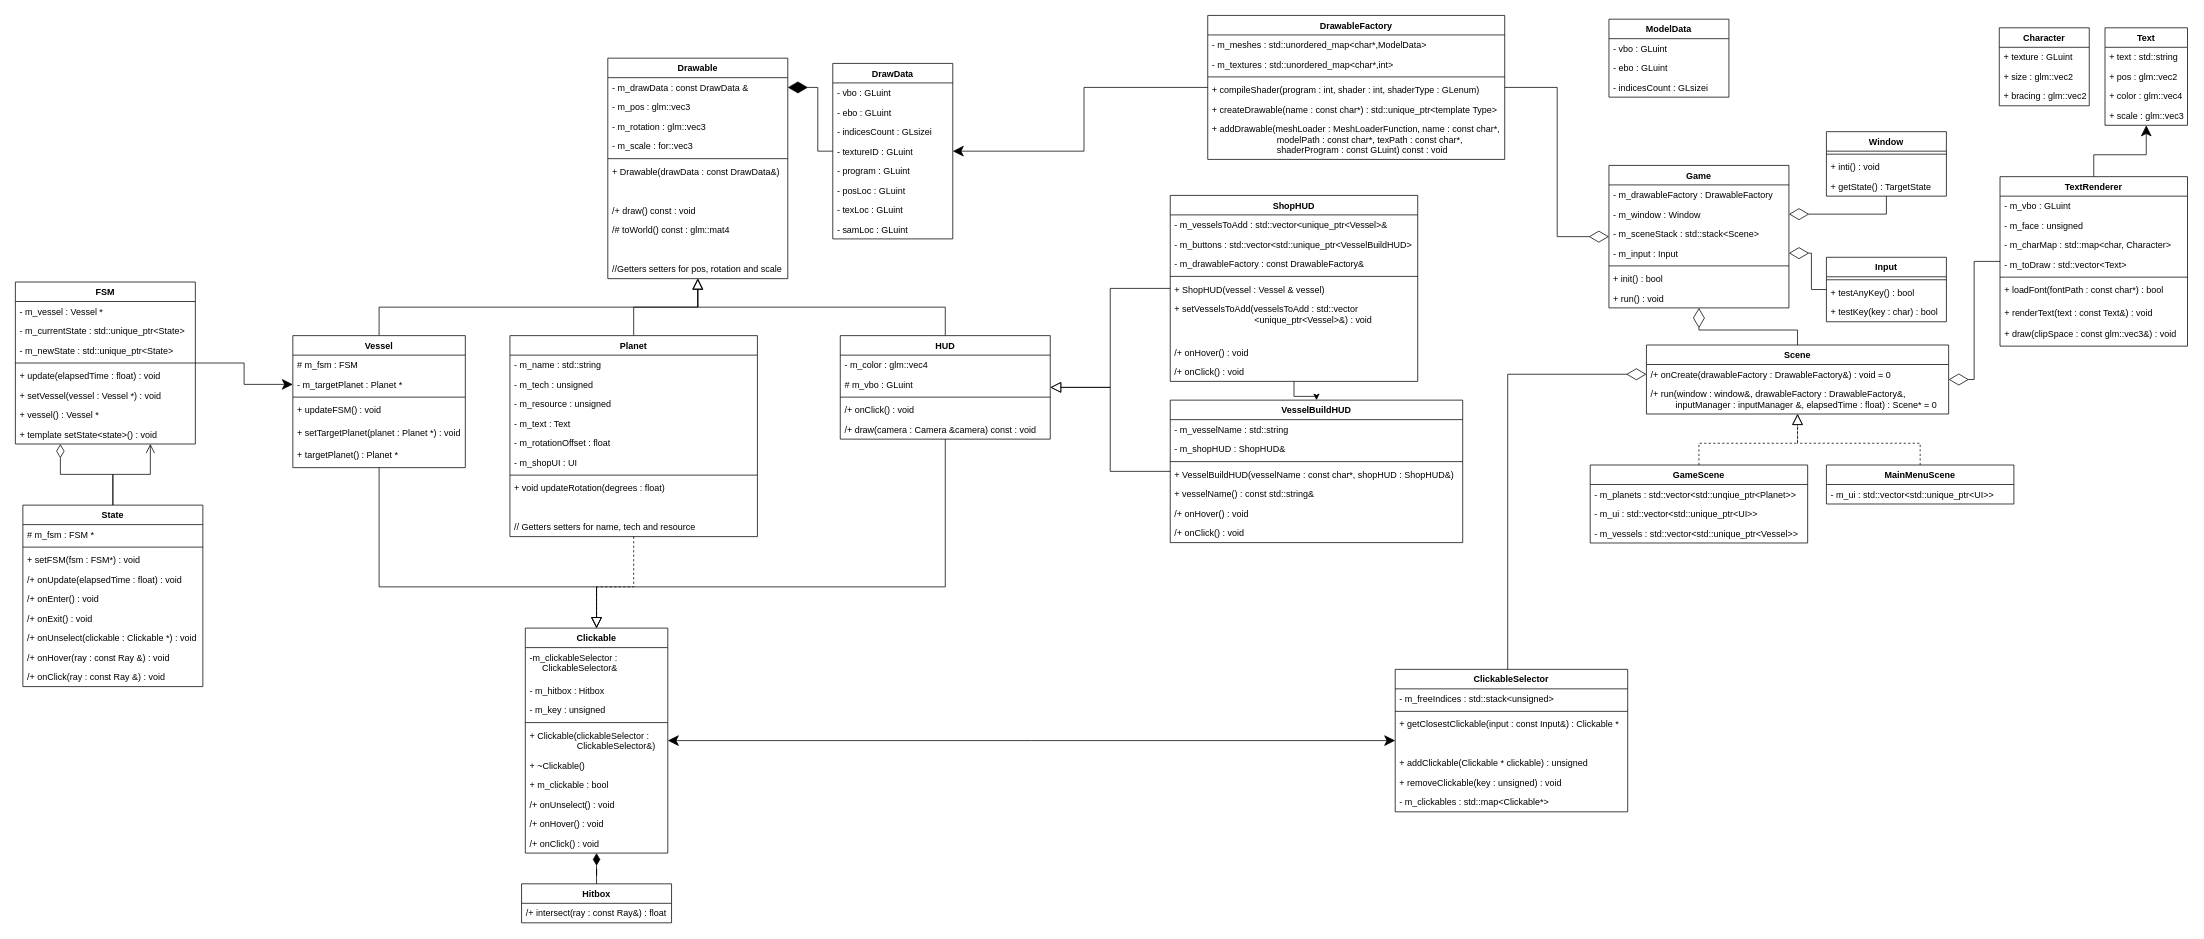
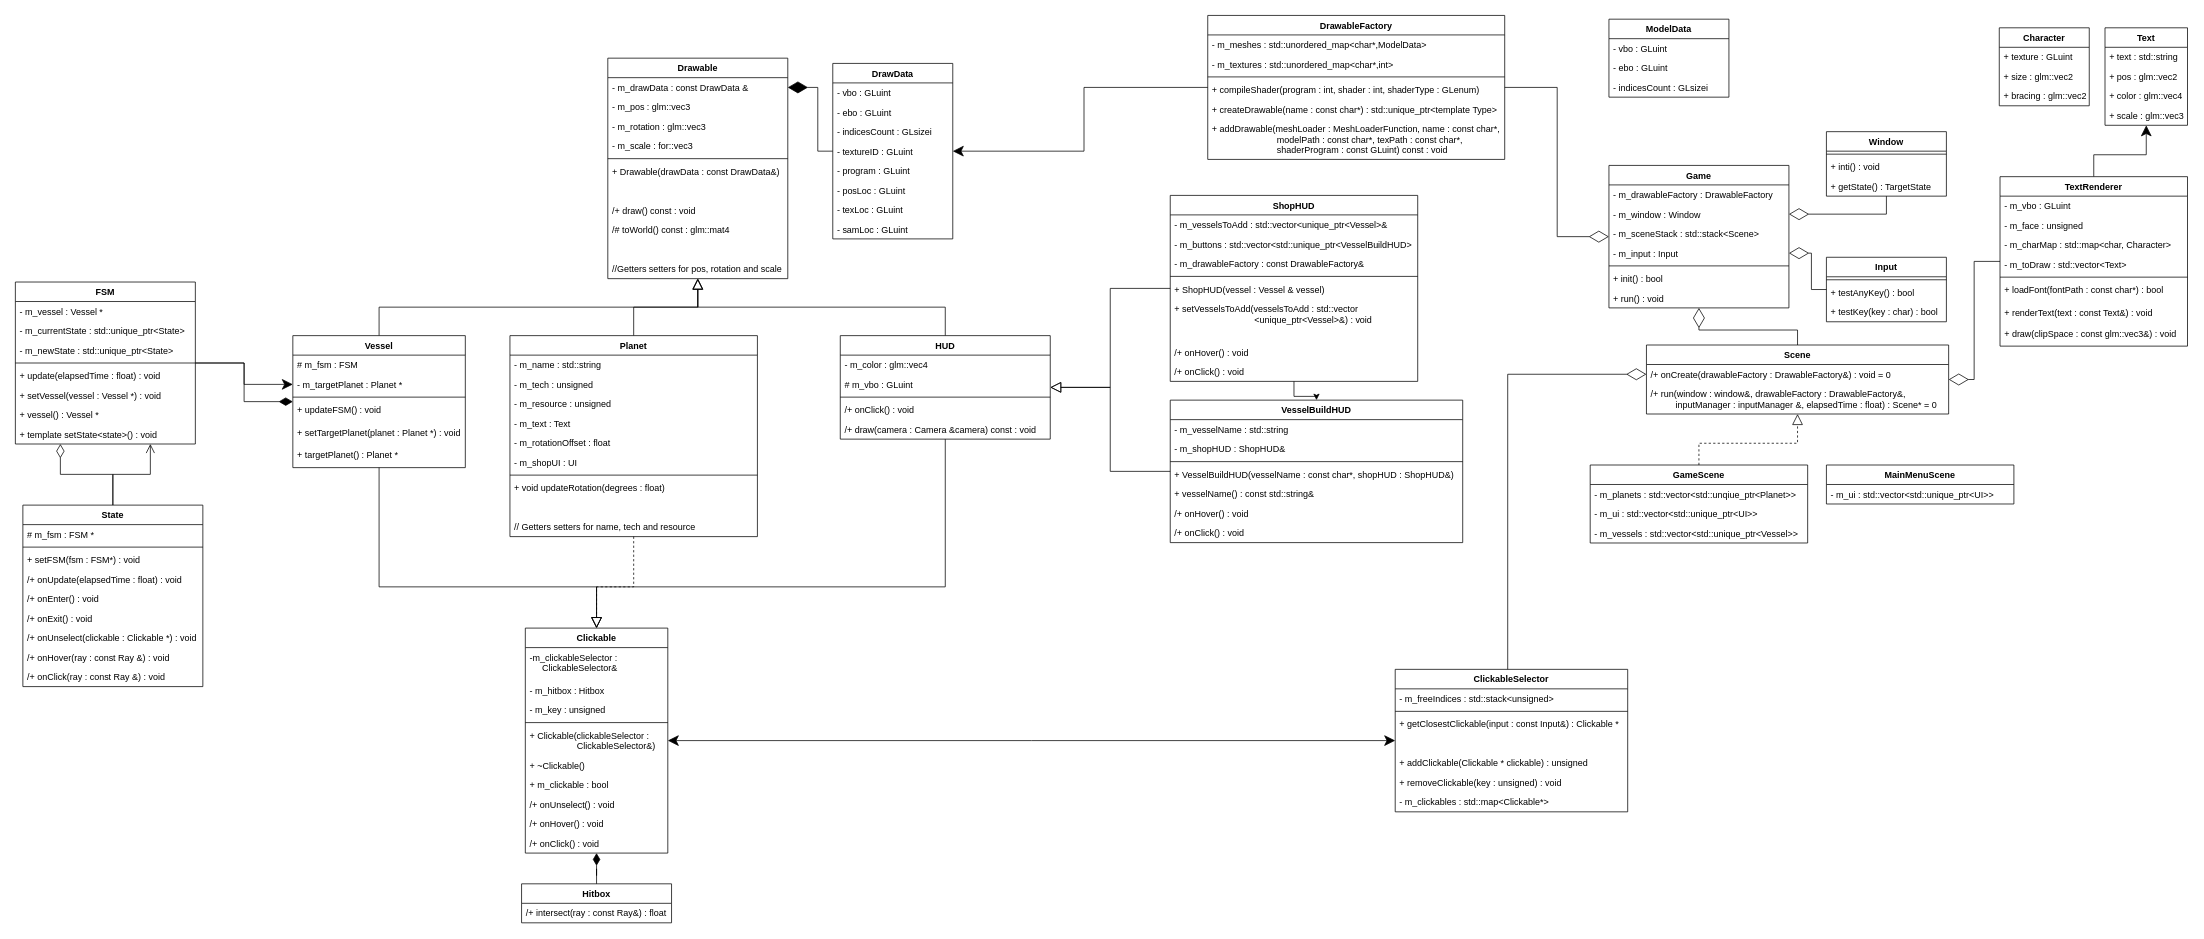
edge "FSM" -> "Vessel": added
edge "MainMenuScene" -> "Scene": removed
